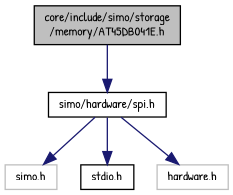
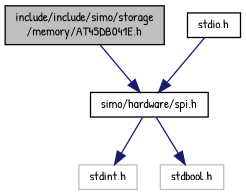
node "core/include/simo/storage /memory/AT45DB041E.h": label "core/include/simo/storage /memory/AT45DB041E.h" -> "include/include/simo/storage /memory/AT45DB041E.h"
edge "simo/hardware/spi.h" -> "stdio.h": reversed
node "simo.h": label "simo.h" -> "stdint.h"
node "hardware.h": label "hardware.h" -> "stdbool.h"
